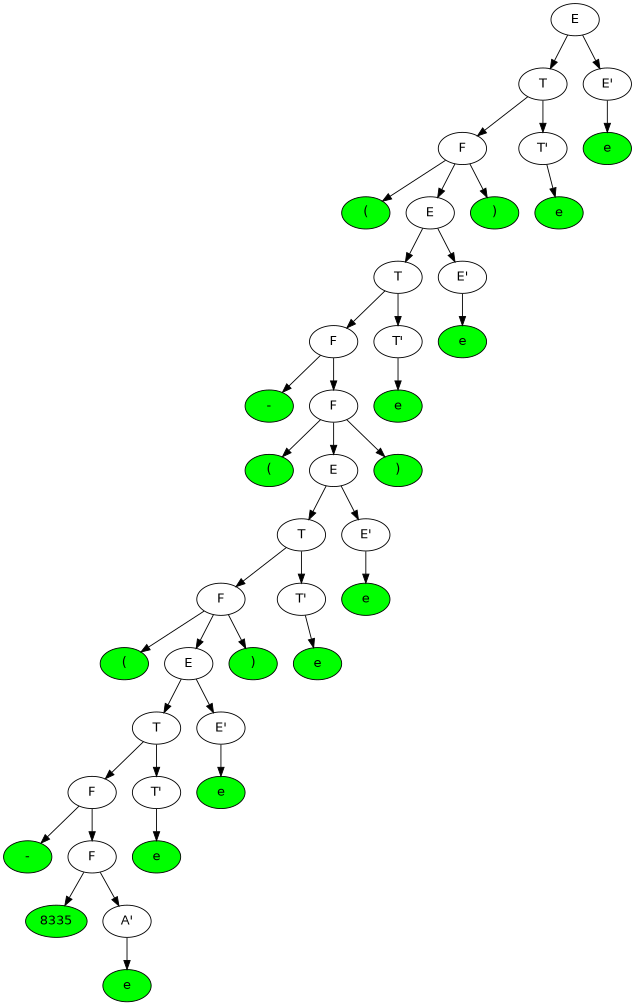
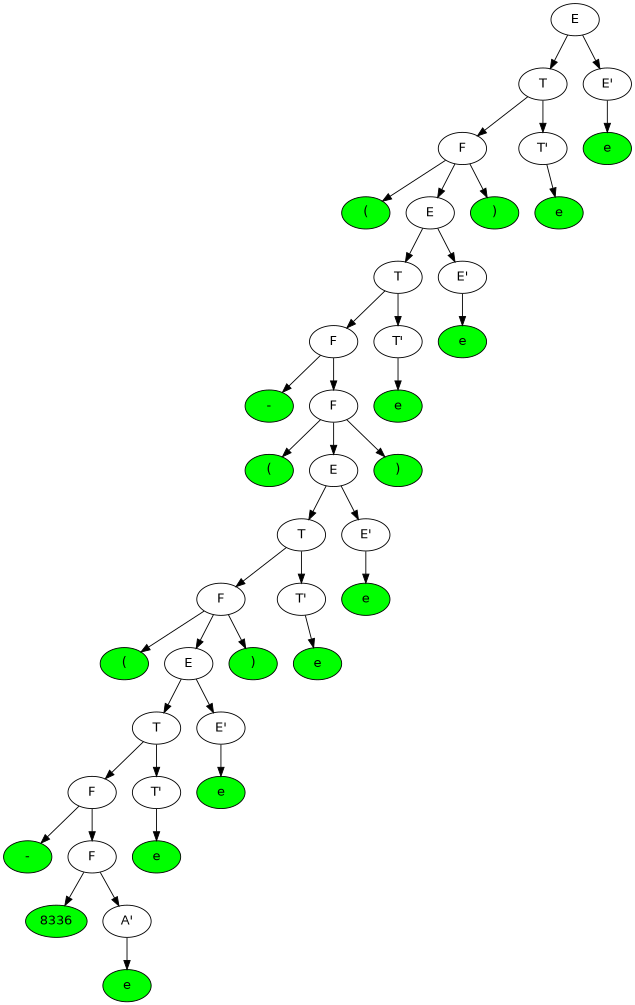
node "8335": label "8335" -> "8336"
